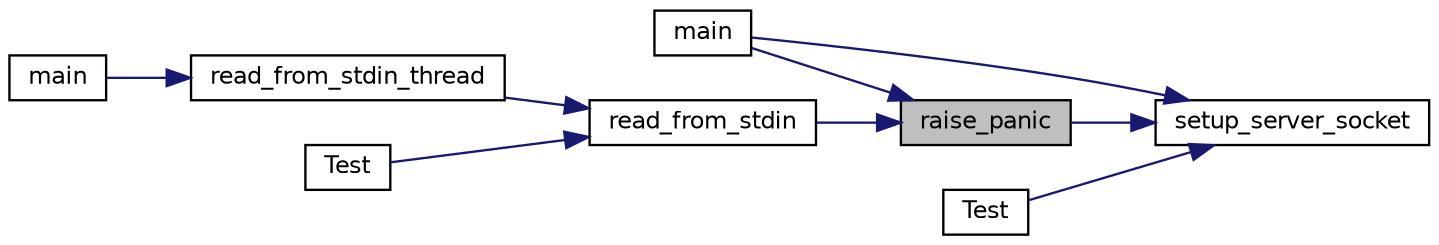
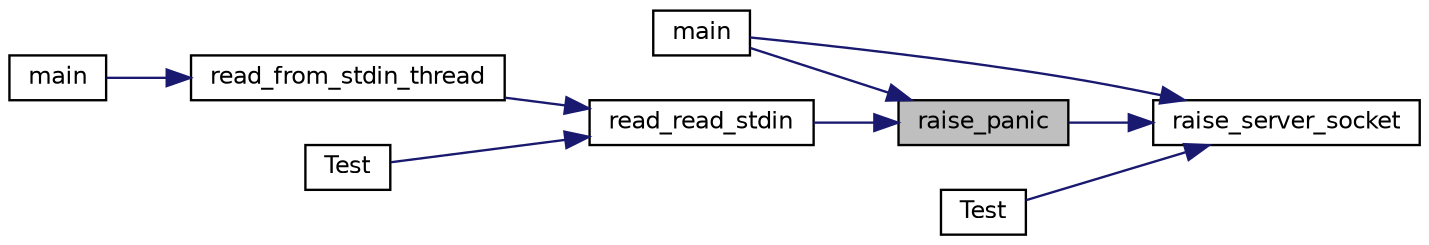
node "read_from_stdin": label "read_from_stdin" -> "read_read_stdin"
node "setup_server_socket": label "setup_server_socket" -> "raise_server_socket"
